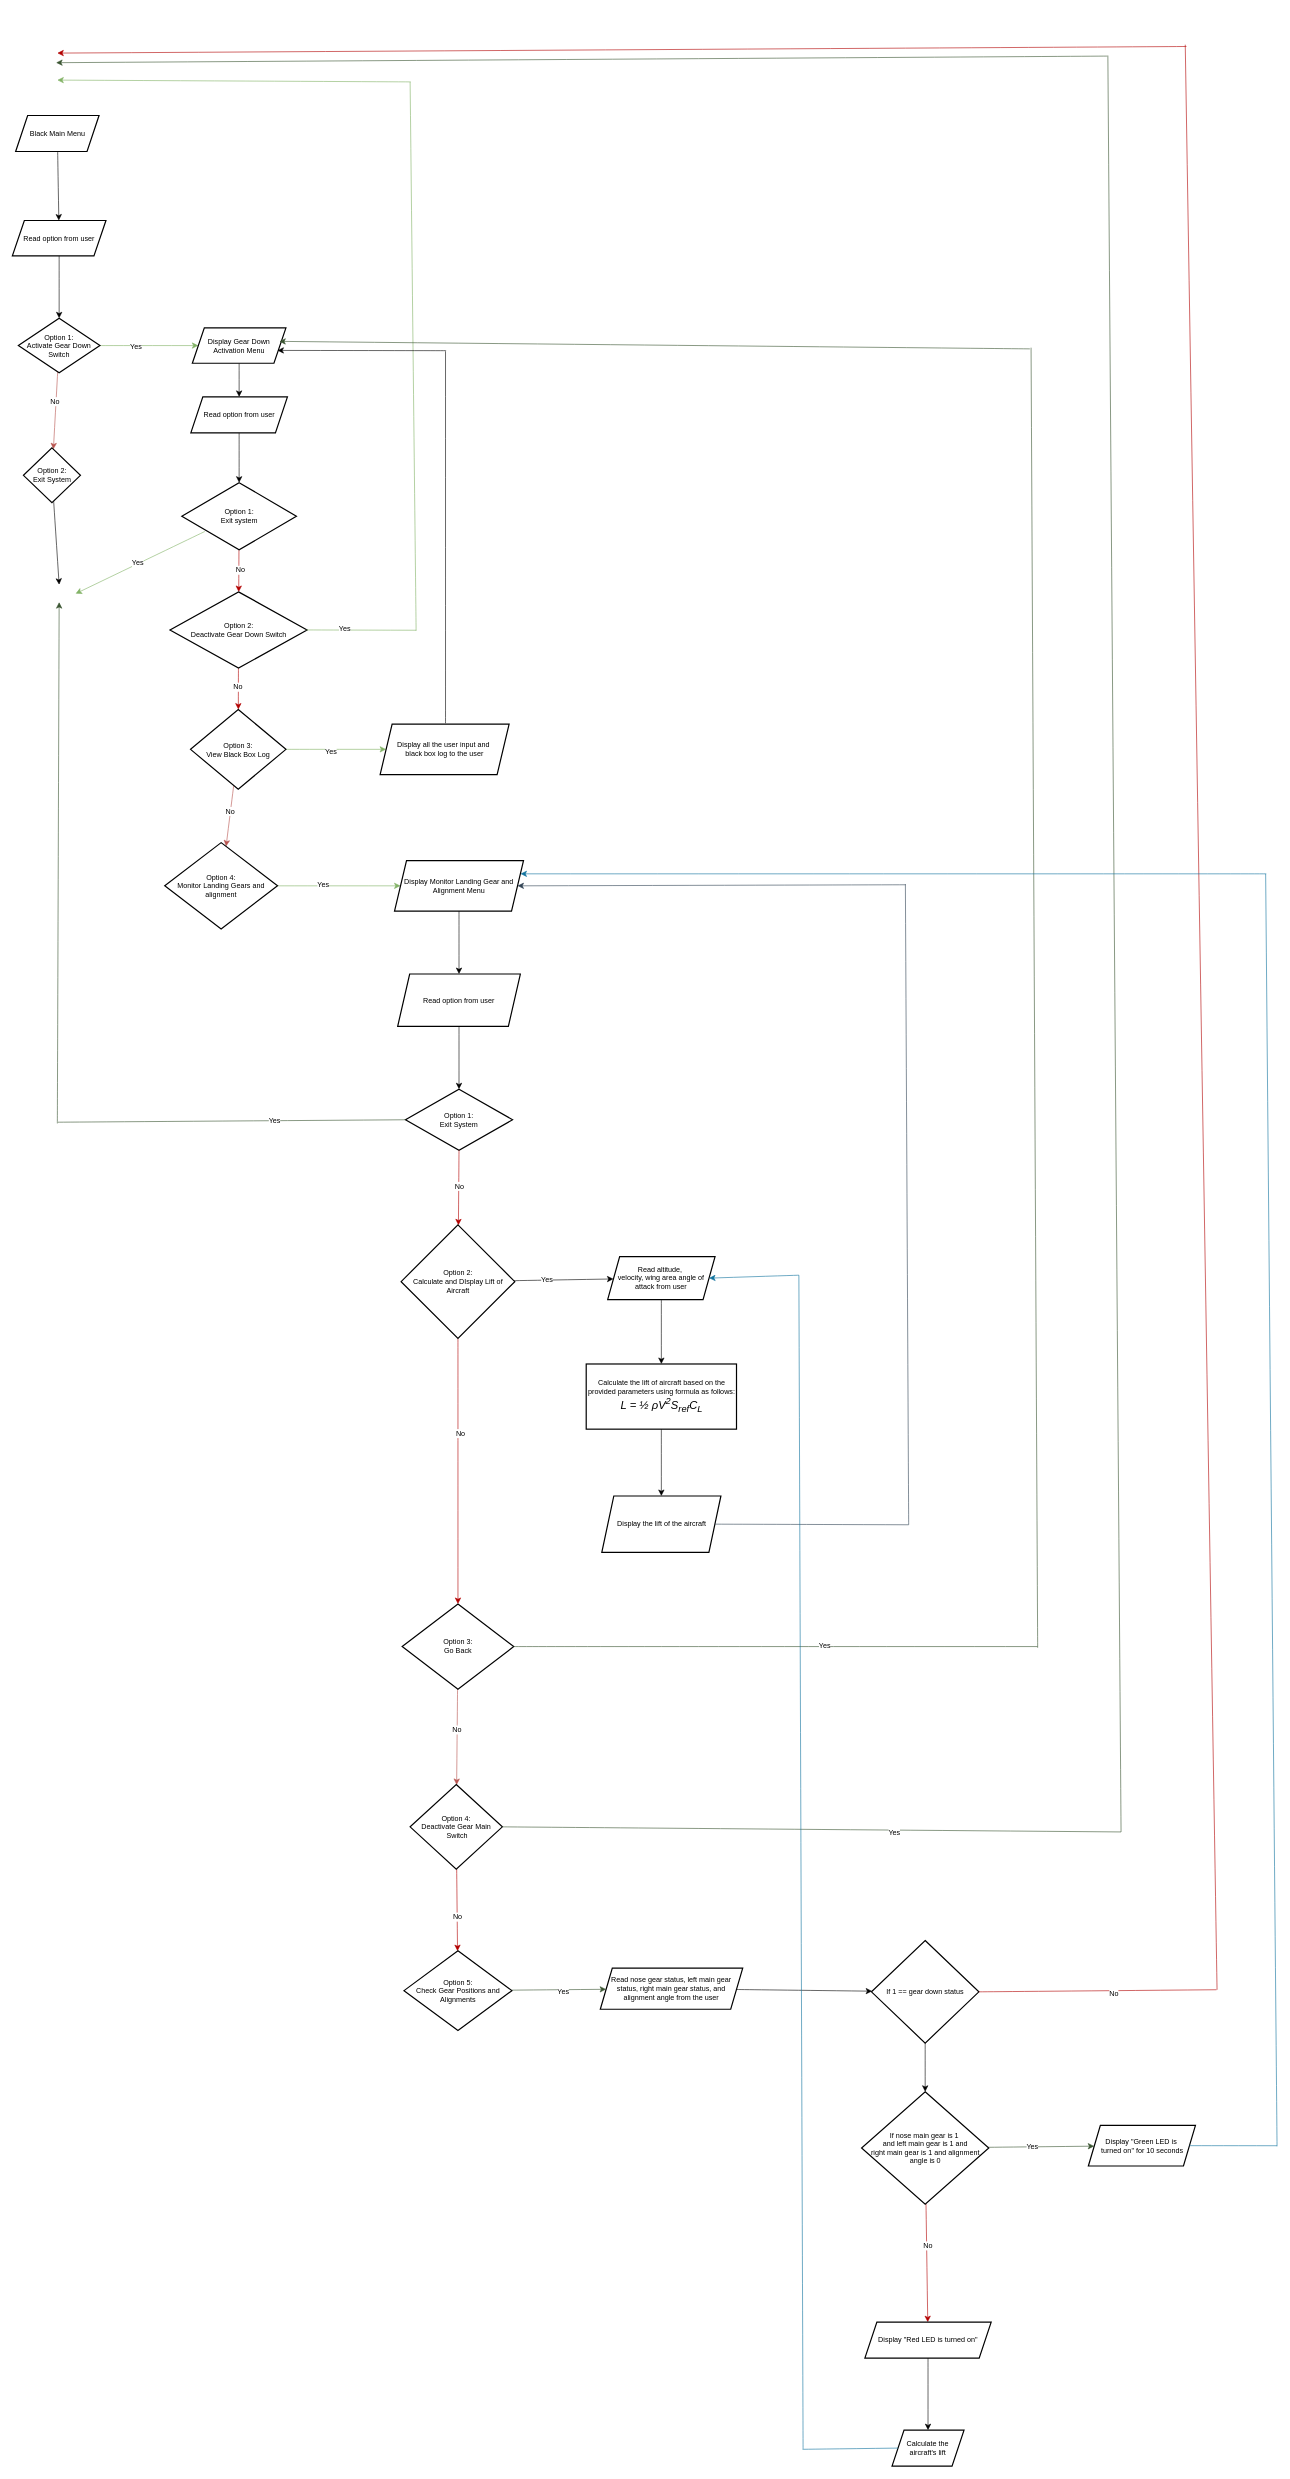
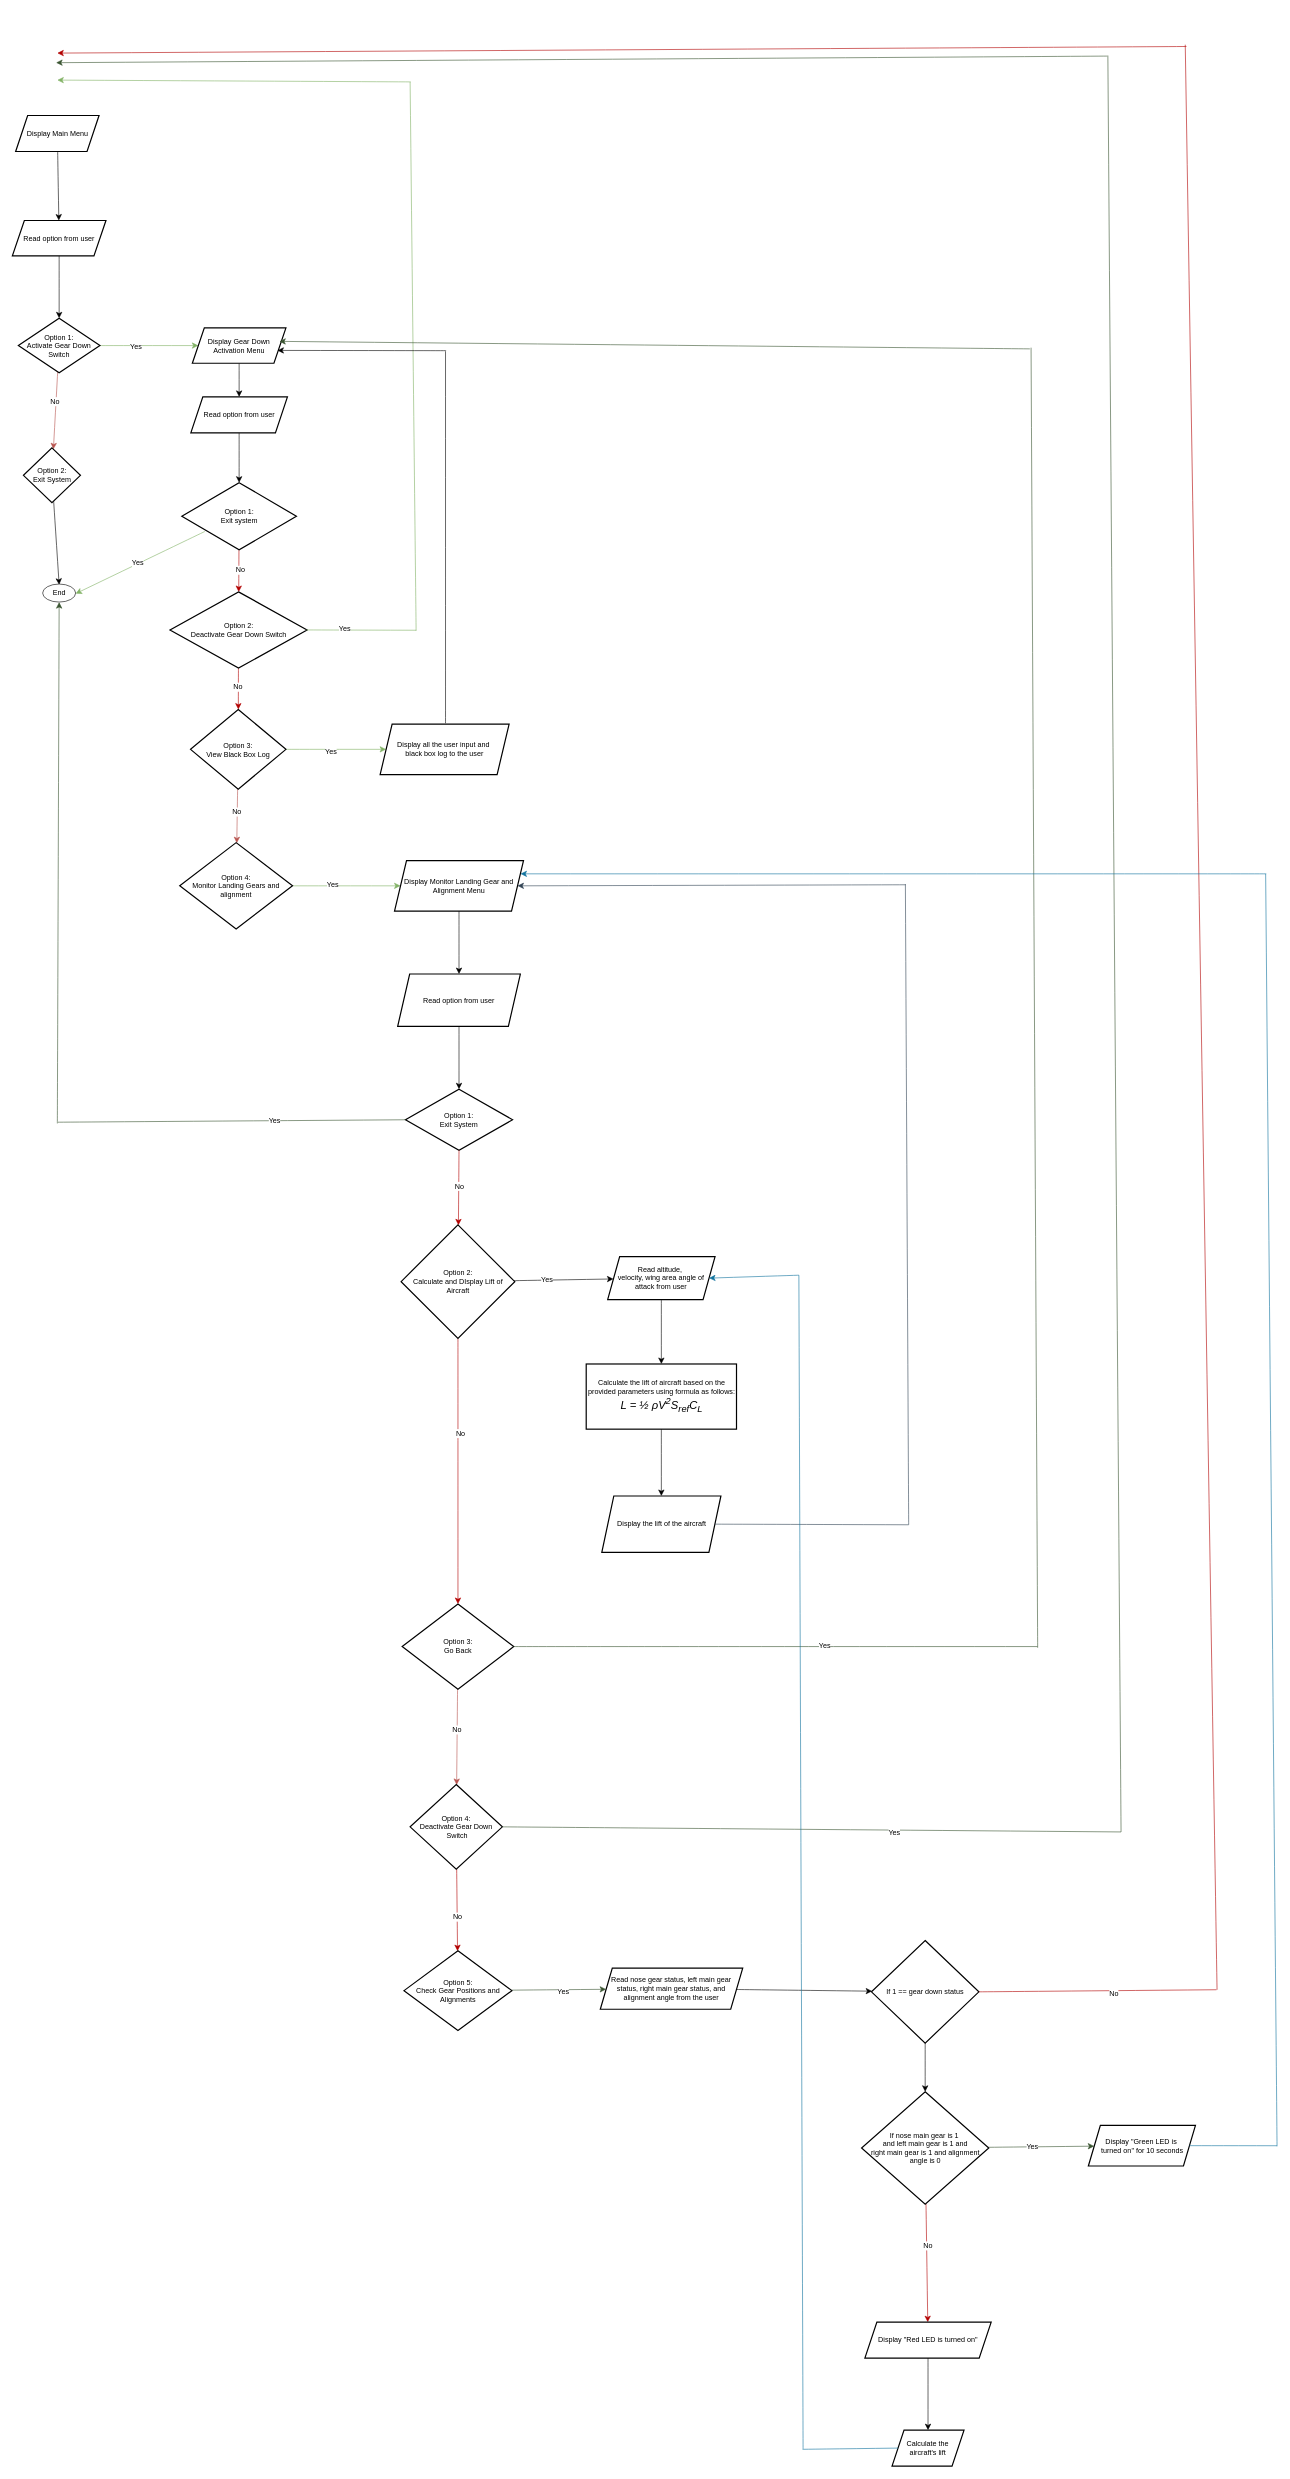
node "Black Main Menu": label "Black Main Menu" -> "Display Main Menu"
node "End": added
node "Option 4: Monitor Landing Gears and alignment": moved (221, 886) -> (236, 886)
node "Option 4: Deactivate Gear Main Switch": label "Option 4: Deactivate Gear Main Switch" -> "Option 4: Deactivate Gear Down Switch"
